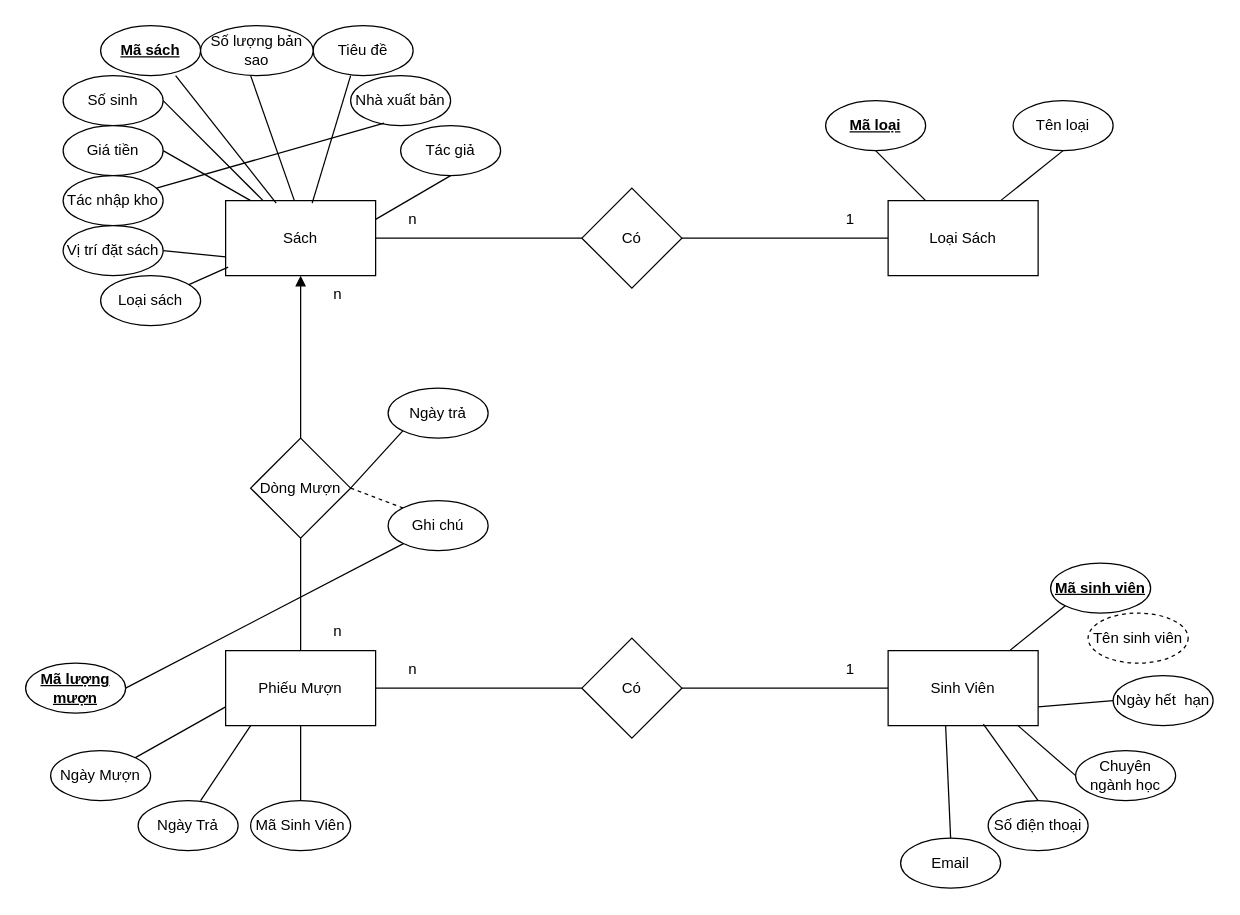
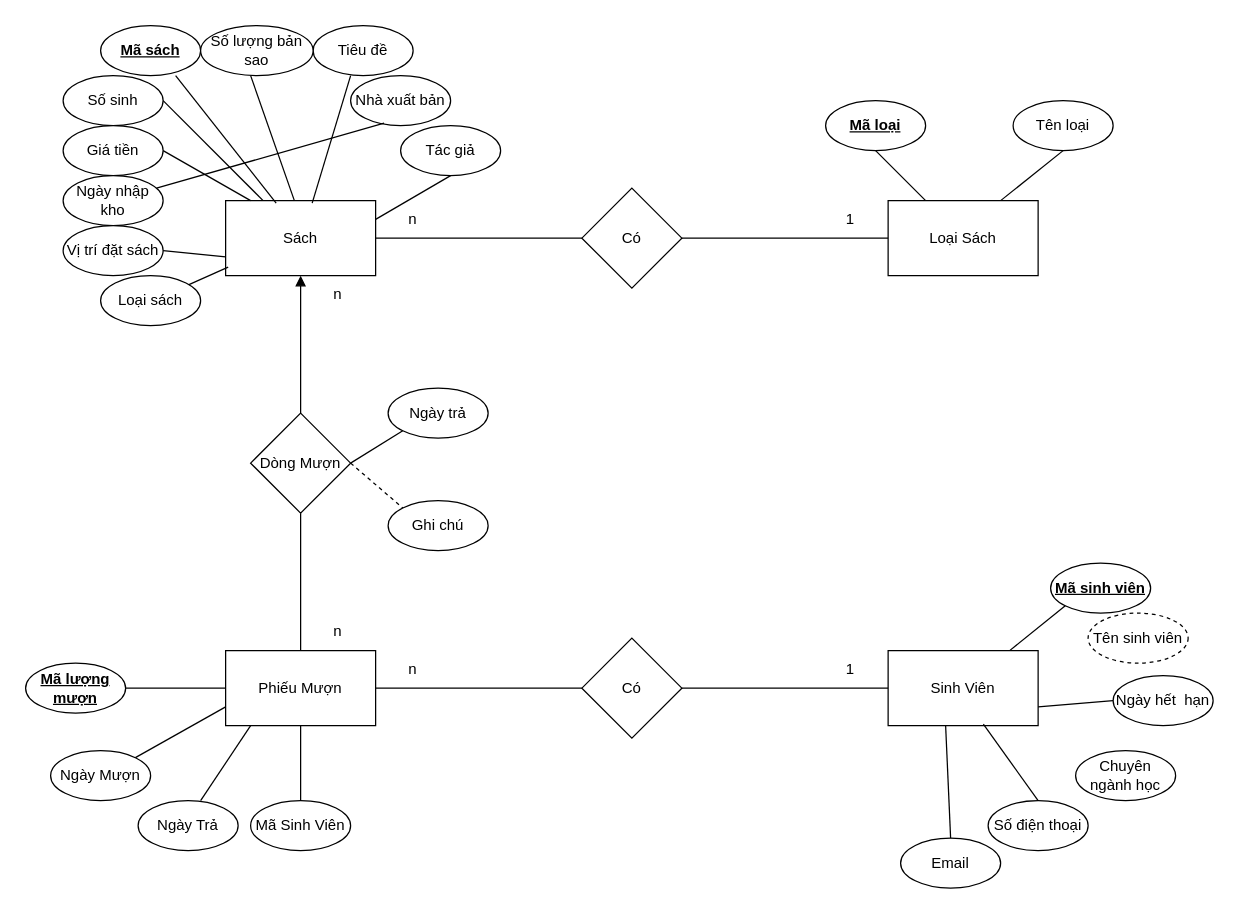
node "Tác nhập kho": label "Tác nhập kho" -> "Ngày nhập kho"
node "Dòng Mượn": moved (301, 488) -> (301, 463)
edge "Ghi chú" -- "Mã lượng mượn": now "Phiếu Mượn" -- "Mã lượng mượn"
edge "Sinh Viên" -- "Chuyên ngành học": removed
